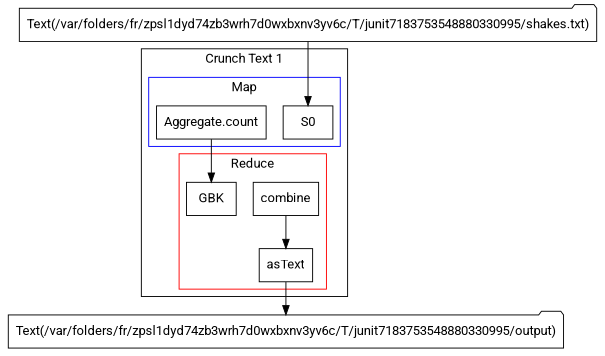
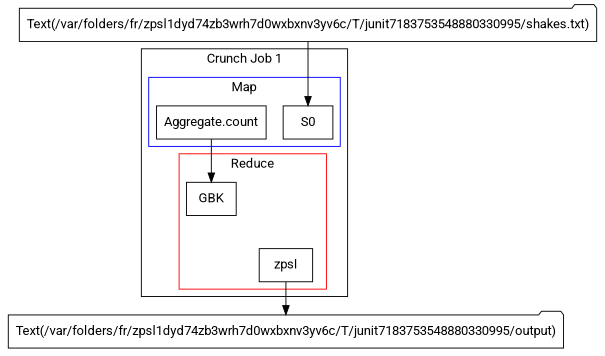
cluster "Crunch Text 1": label "Crunch Text 1" -> "Crunch Job 1"
node "combine": removed
node "asText": label "asText" -> "zpsl"
